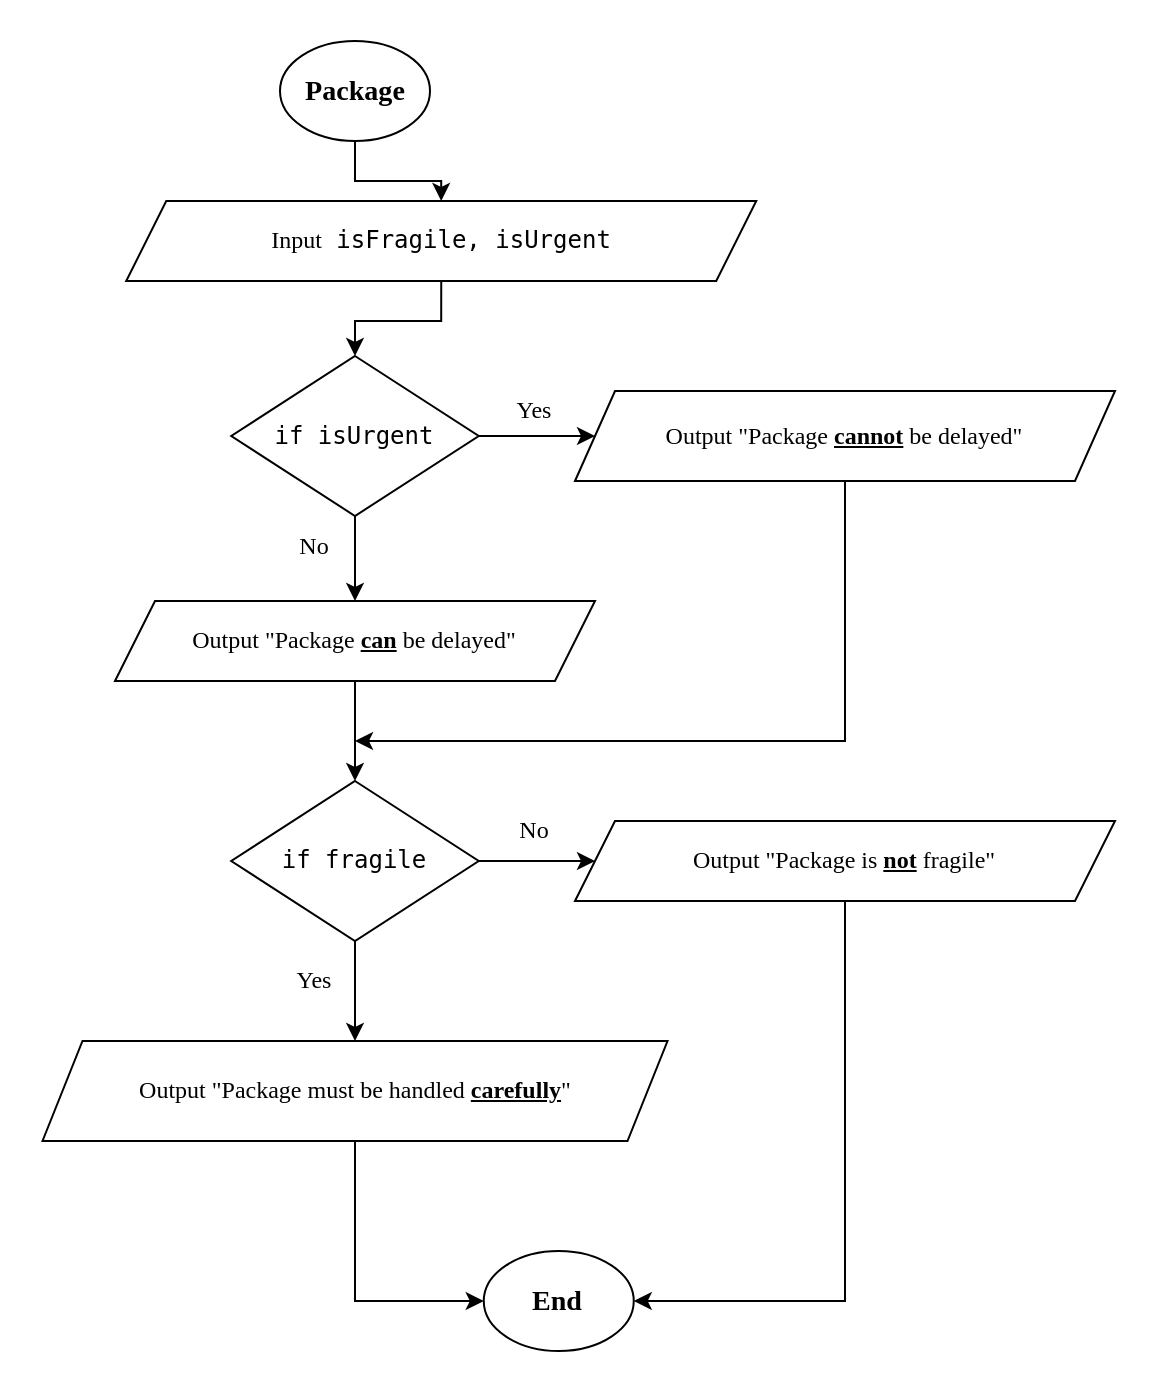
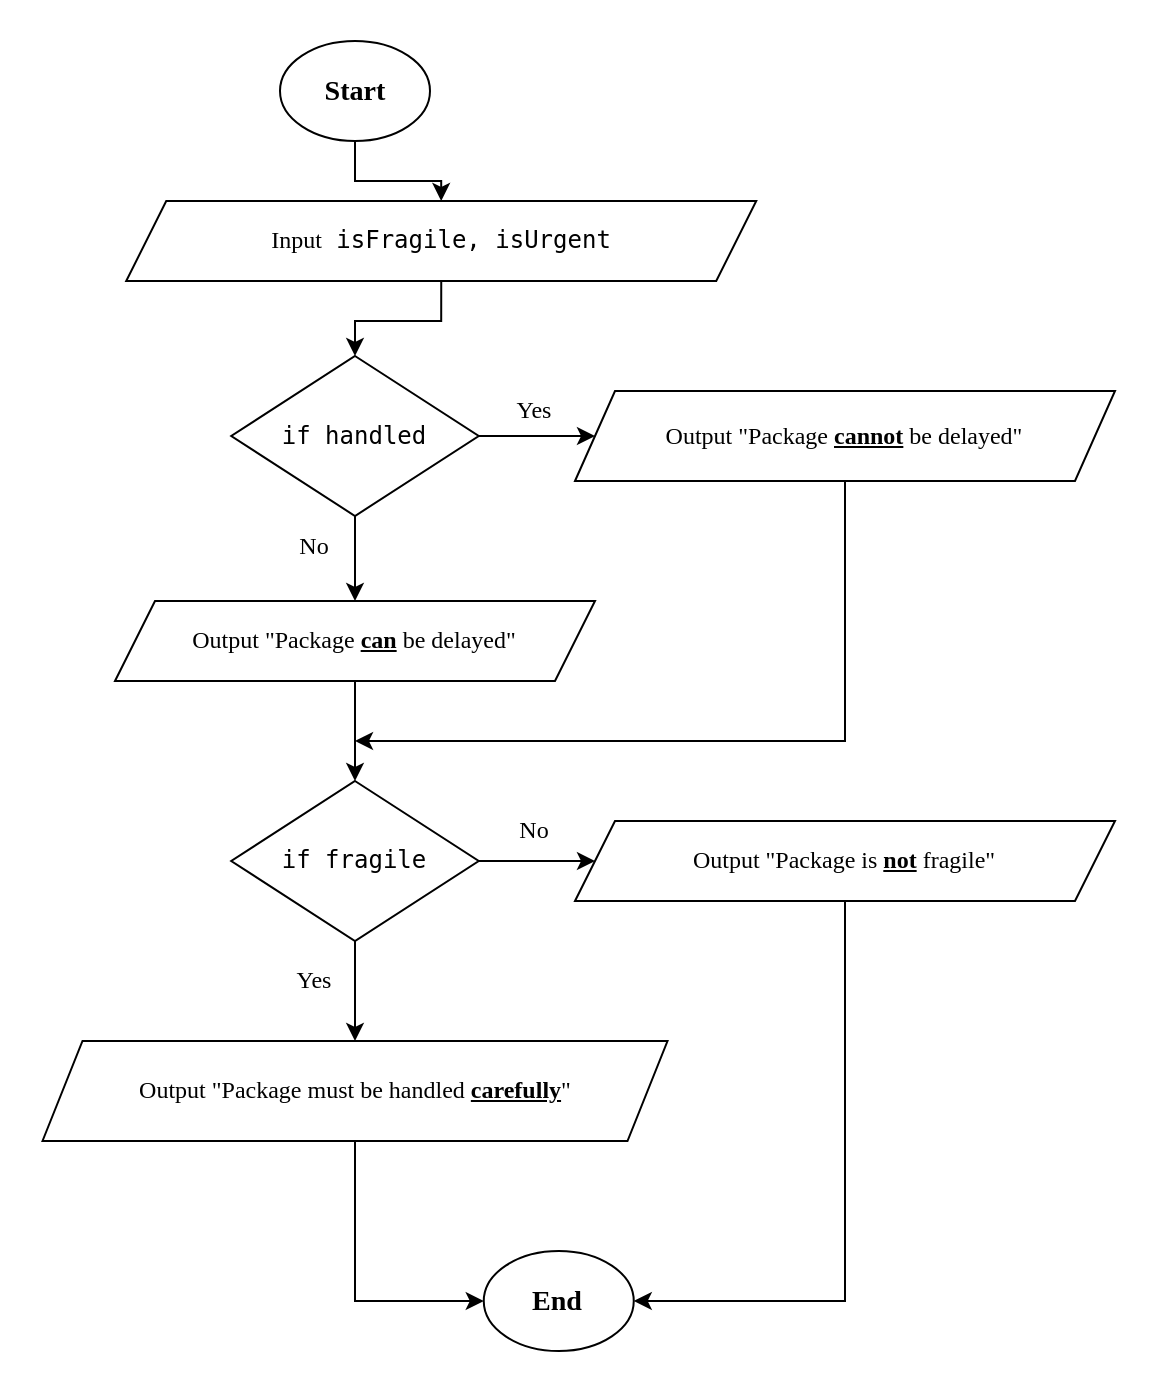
node "Package": label "Package" -> "Start"
node "if isUrgent": label "if isUrgent" -> "if handled"
